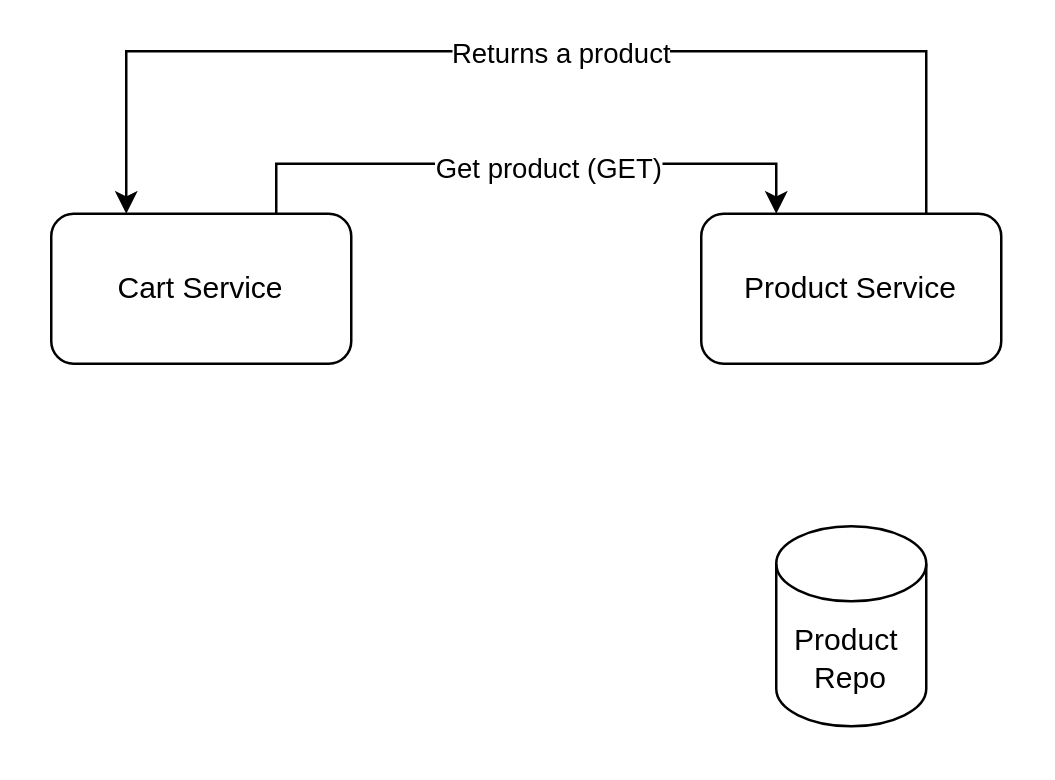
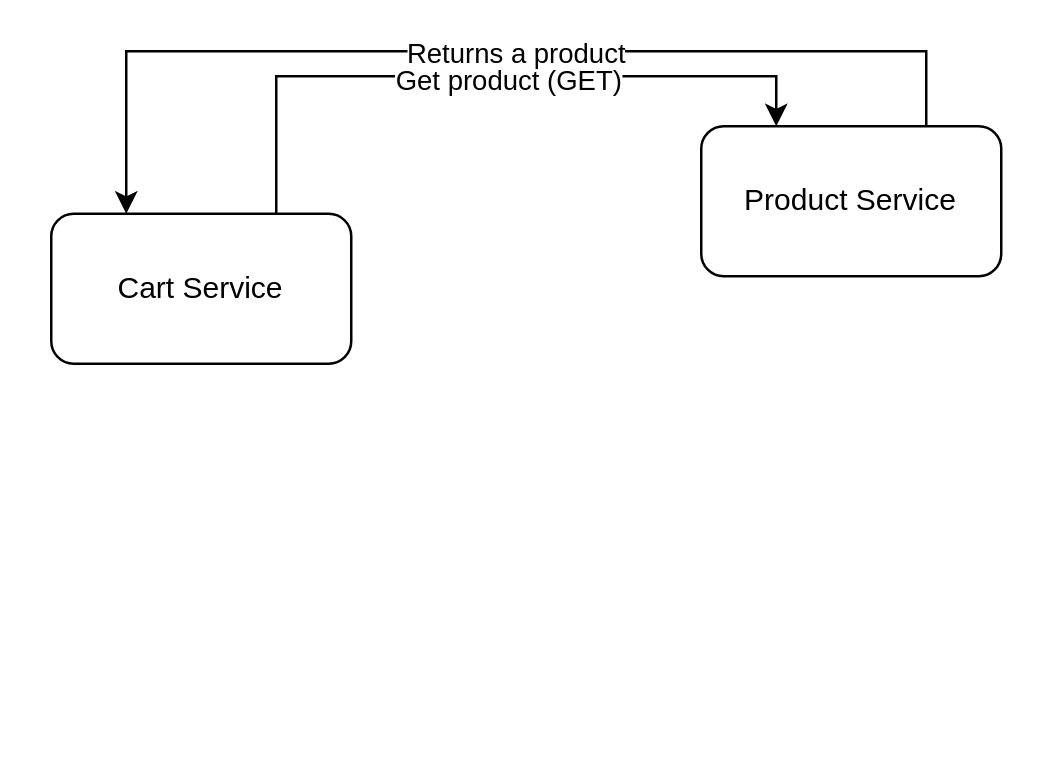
node "Product Service": moved (851, 289) -> (851, 201)
node "Product Repo": removed
